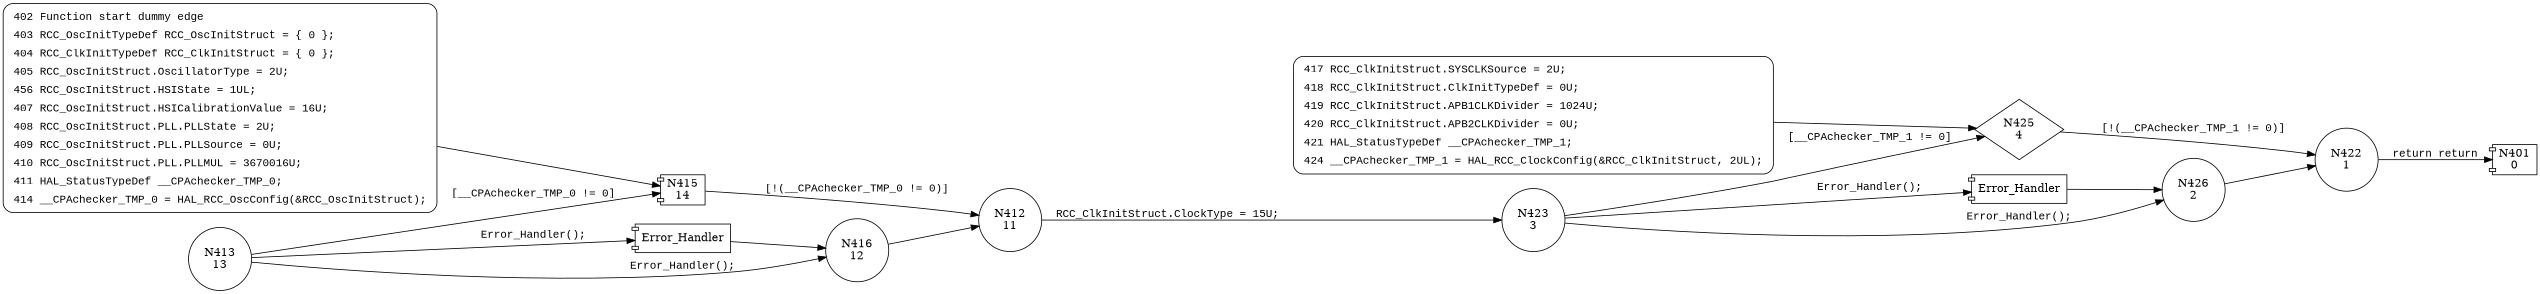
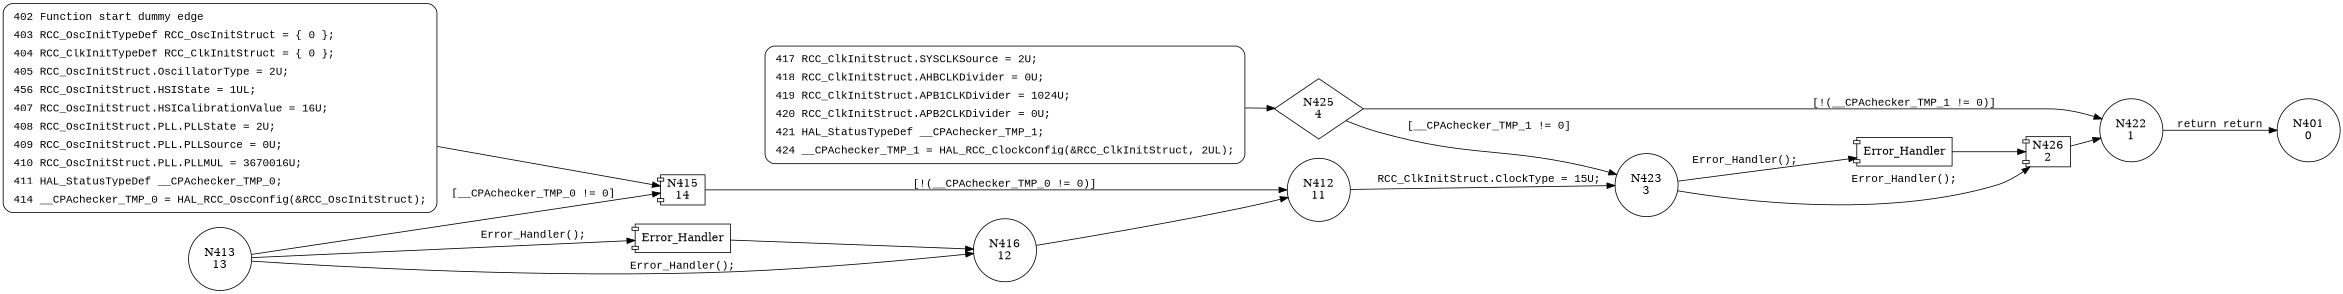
node "417": text "RCC_ClkInitStruct.ClkInitTypeDef = 0U;" -> "RCC_ClkInitStruct.AHBCLKDivider = 0U;"
node "N401 0": shape component -> circle
edge "N423 3" -> "N425 4": reversed
node "N426 2": shape circle -> component
